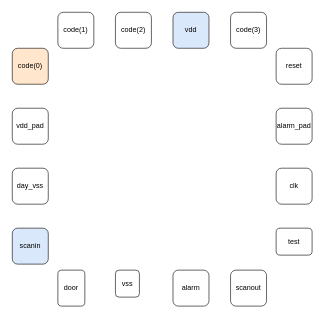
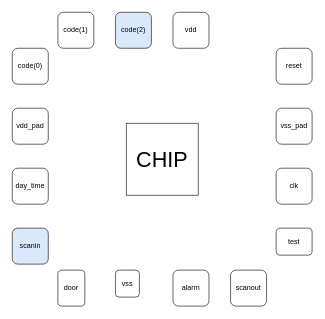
node "code(2)": fillcolor #ffffff -> #dae8fc
node "vdd": fillcolor #dae8fc -> #ffffff
node "code(3)": removed
node "code(0)": fillcolor #ffe6cc -> #ffffff
node "alarm_pad": label "alarm_pad" -> "vss_pad"
node "CHIP": added
node "day_vss": label "day_vss" -> "day_time"
